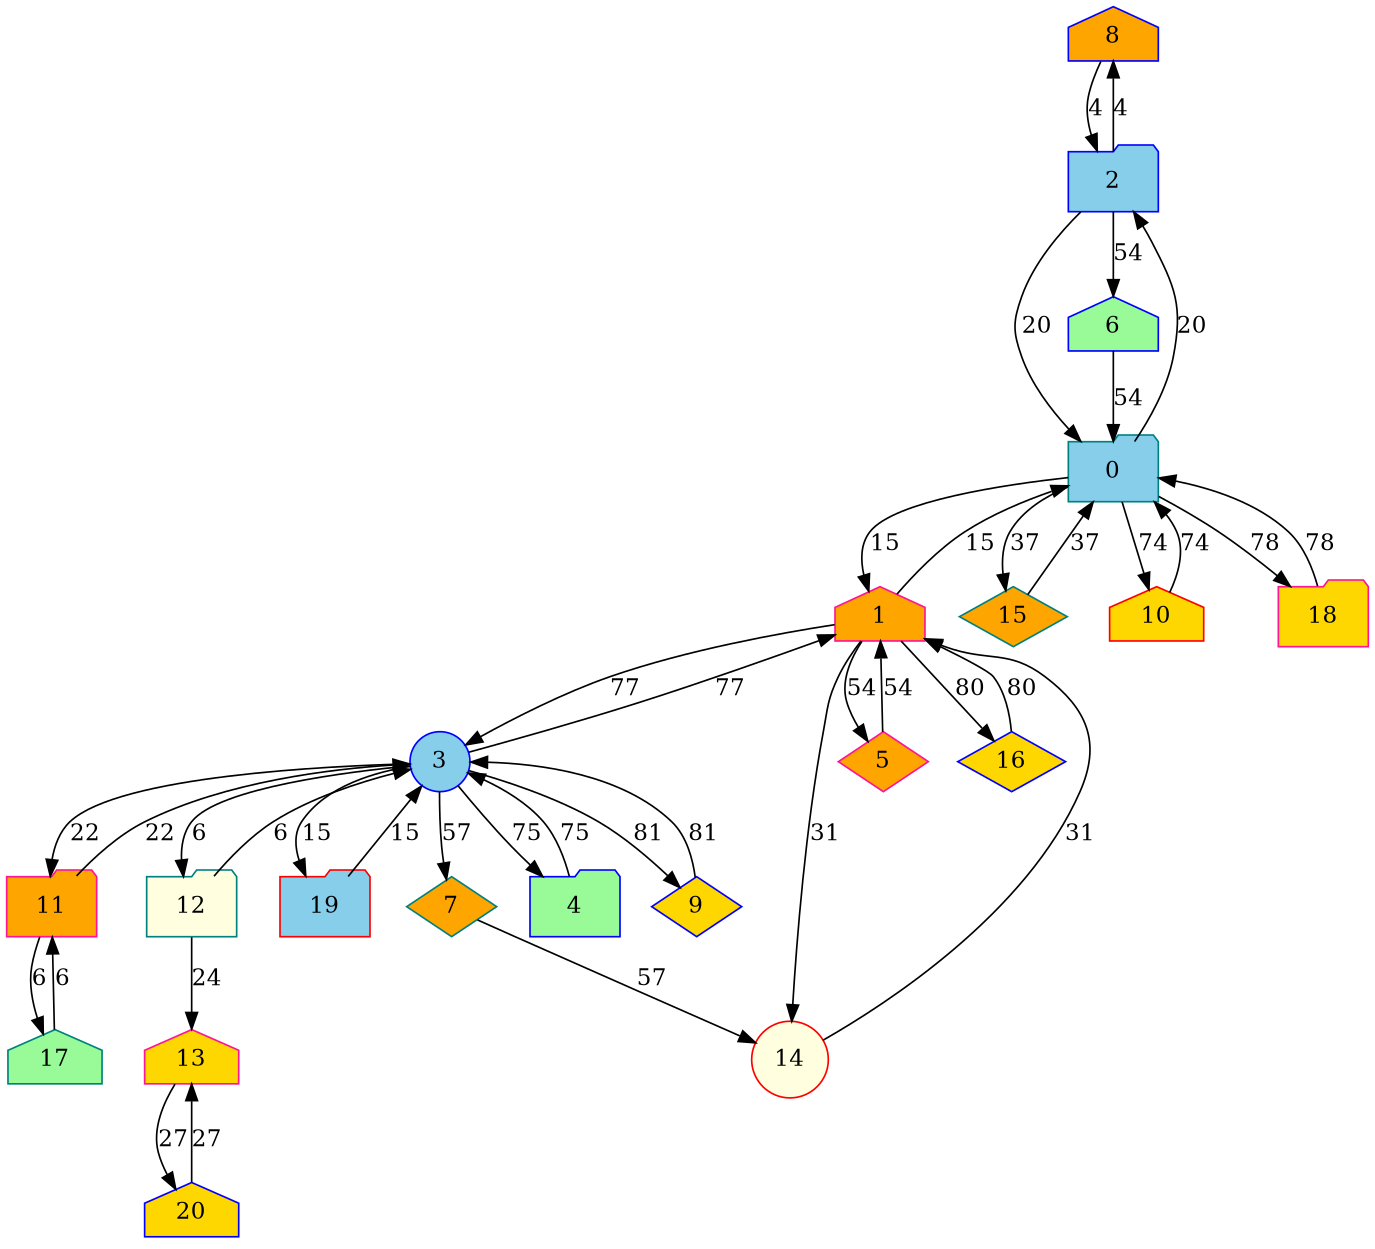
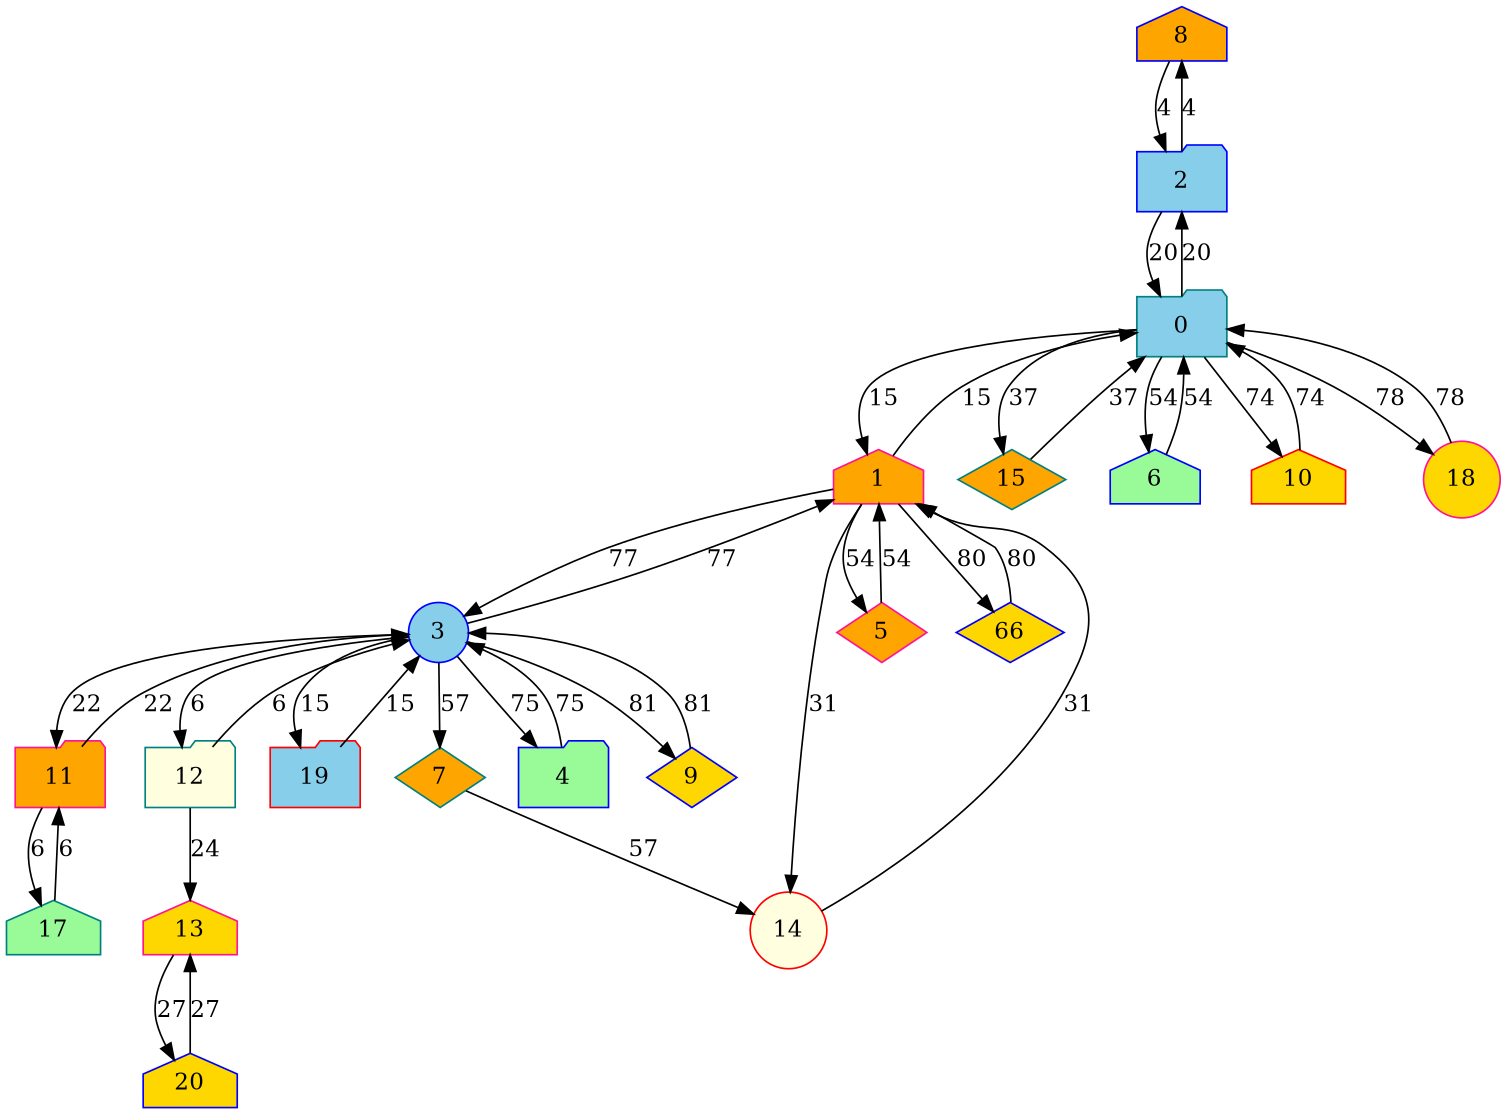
edge "2" -> "6": now "0" -> "6"
node "18": shape folder -> circle
node "16": label "16" -> "66"
